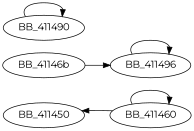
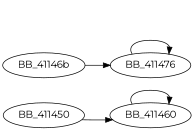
node "BB_411490": removed
node "BB_411496": label "BB_411496" -> "BB_411476"
edge "BB_411460" -> "BB_411450": reversed
